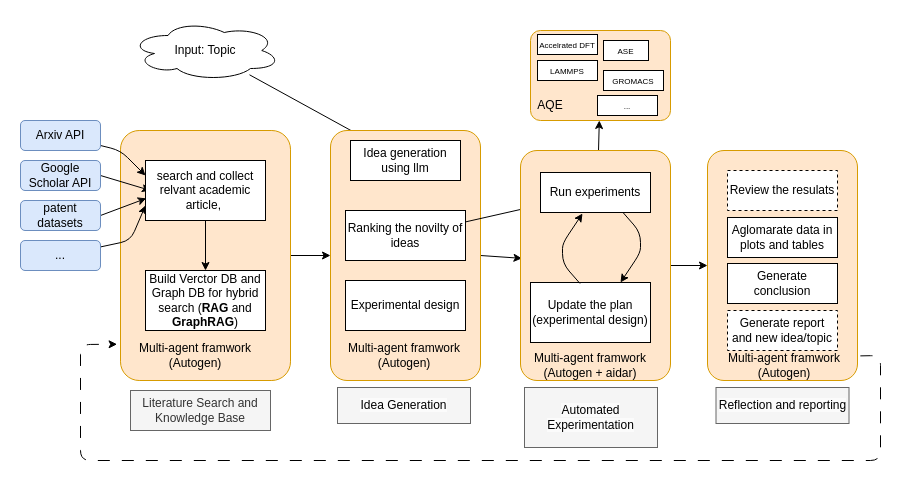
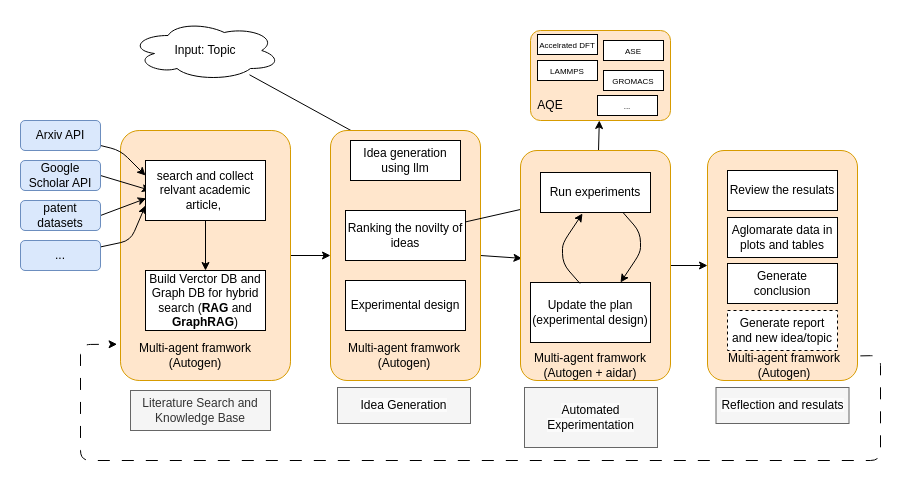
node "ASE": size 45x20 -> 60x20
node "Review the resulats": style dashed -> solid
node "Reflection and reporting": label "Reflection and reporting" -> "Reflection and resulats"
